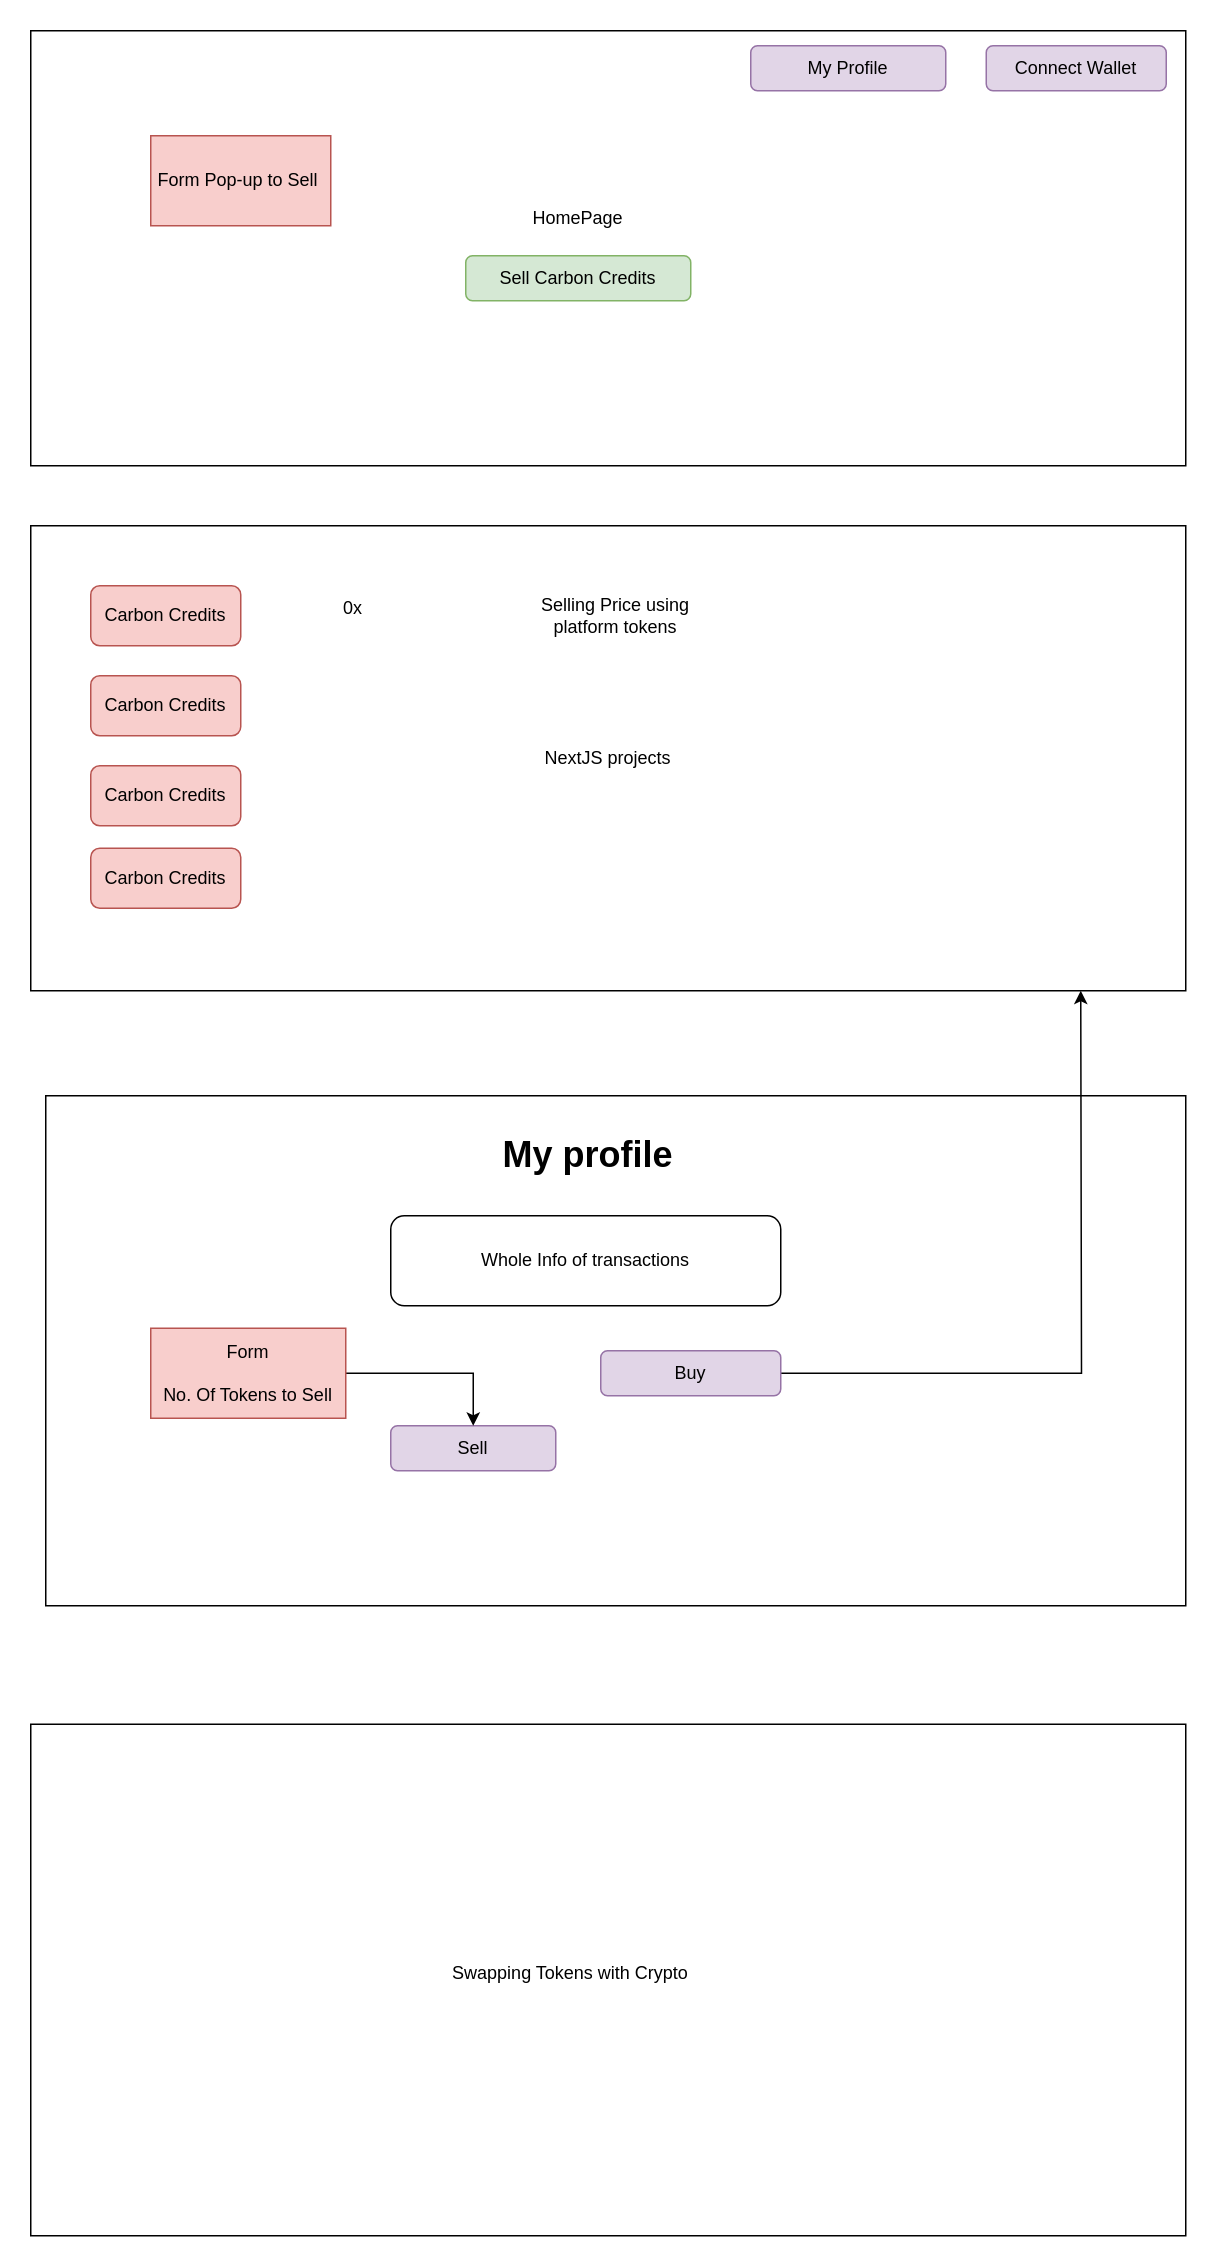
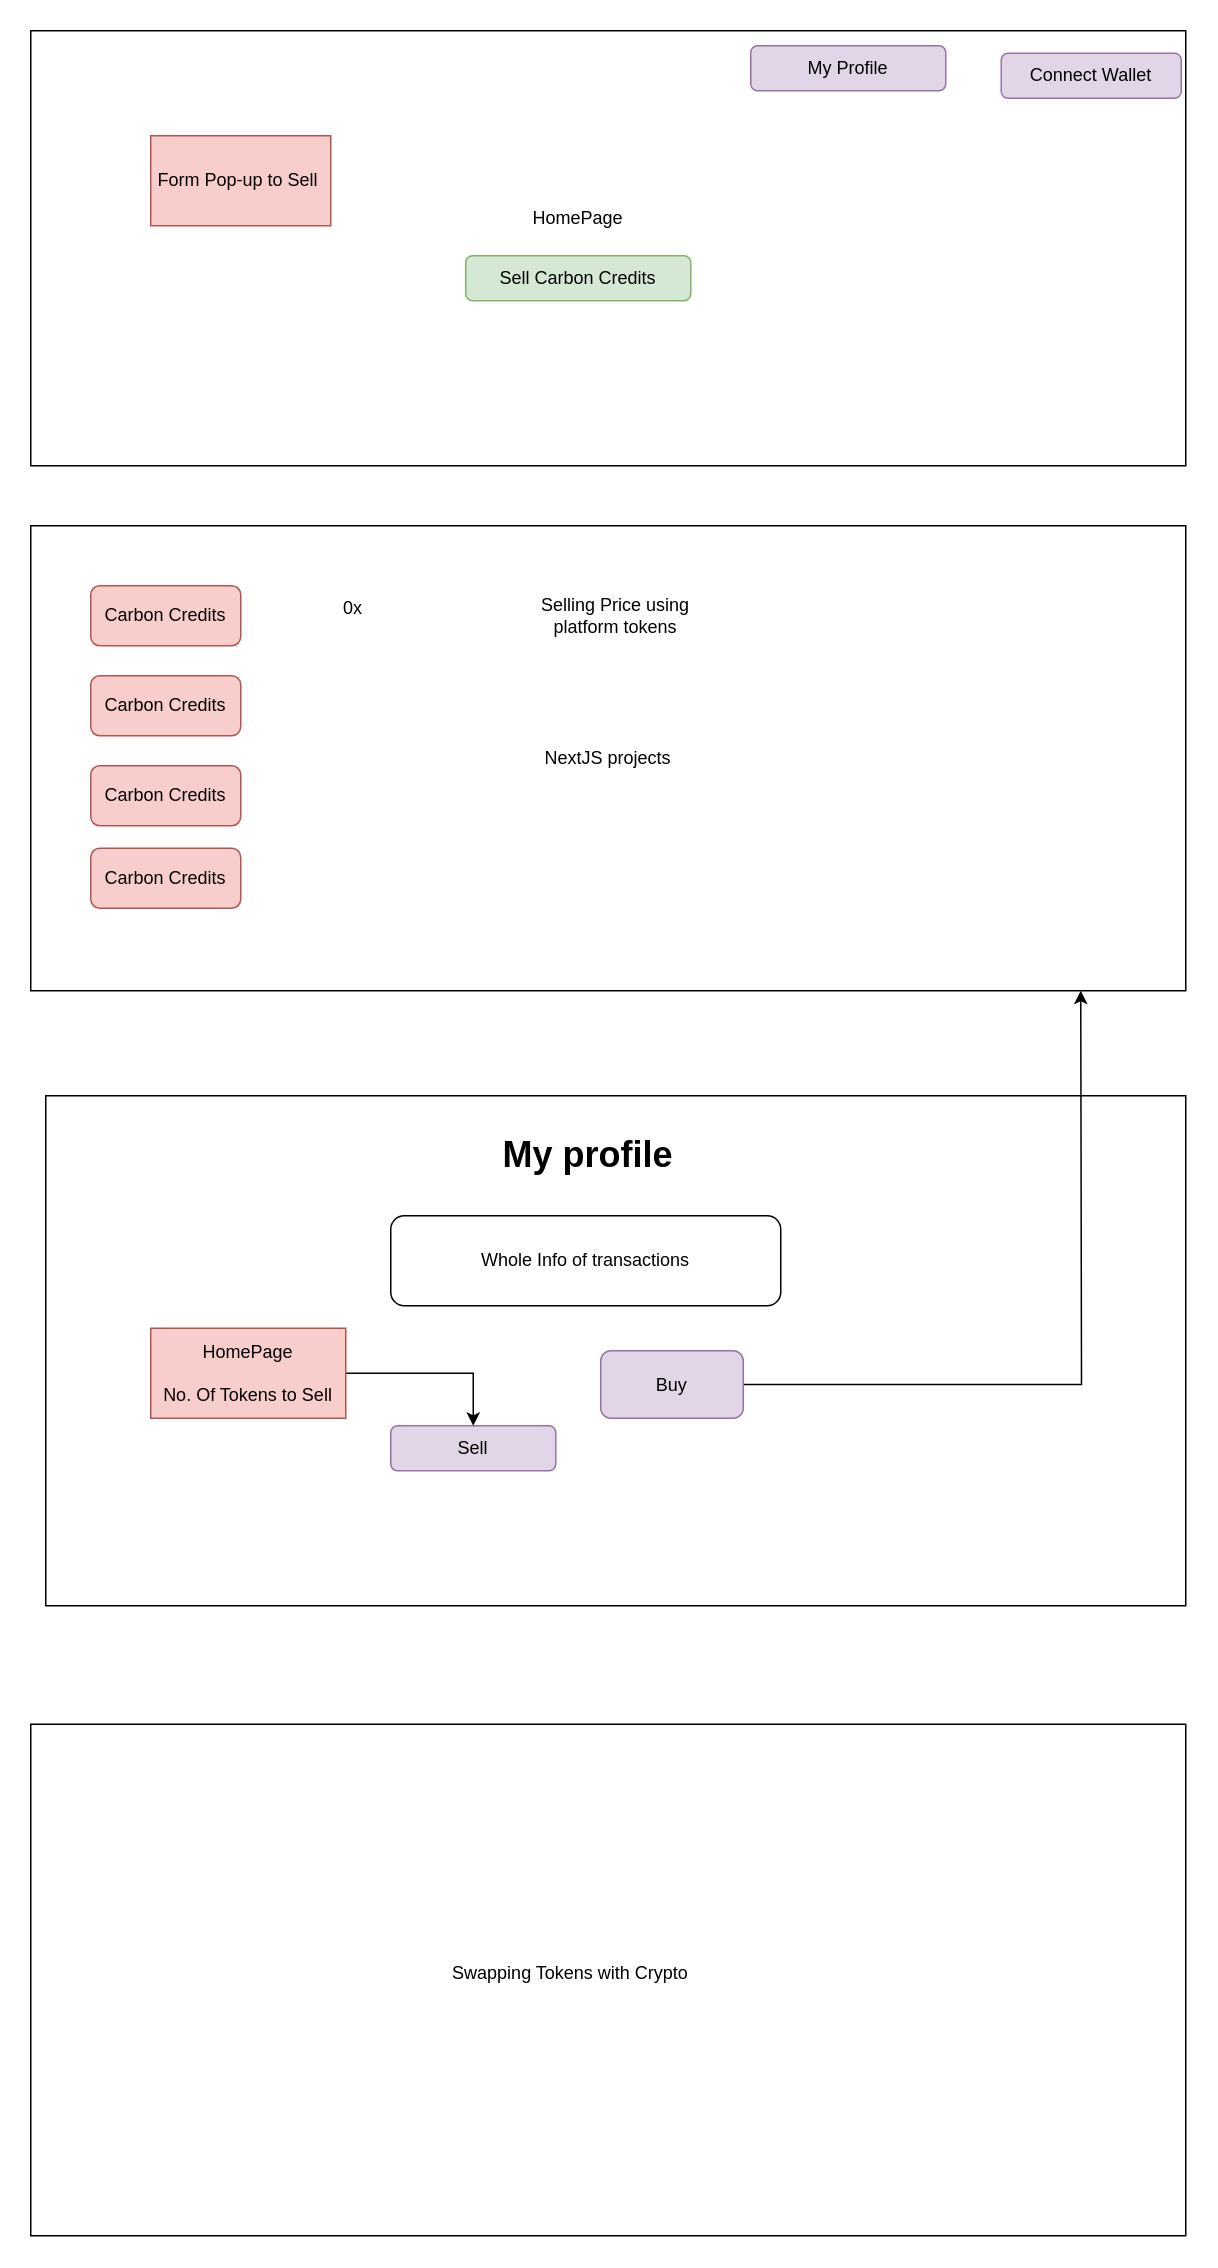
node "Connect Wallet": moved (1076, 68) -> (1091, 76)
node "Form No. Of Tokens to Sell": label "Form No. Of Tokens to Sell" -> "HomePage No. Of Tokens to Sell"
node "Buy": size 180x45 -> 143x68
